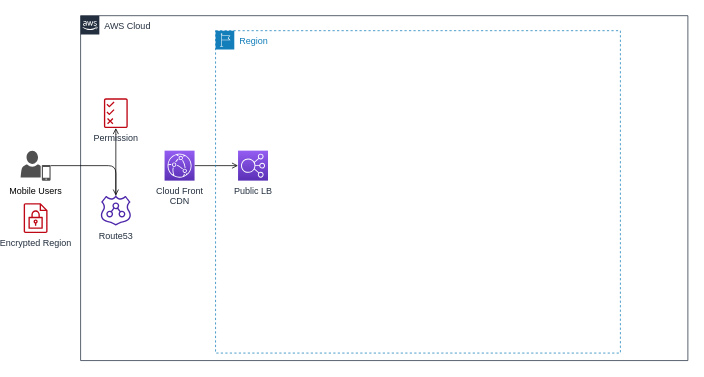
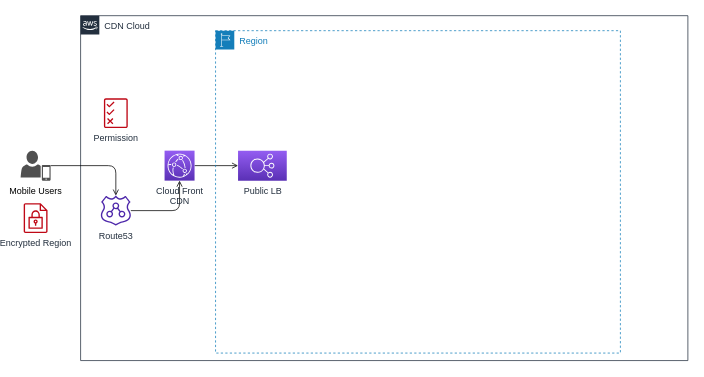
node "AWS Cloud": label "AWS Cloud" -> "CDN Cloud"
edge "Route53" -> "Permission": now "Route53" -> "Cloud Front CDN"
node "Public LB": size 30x30 -> 49x30
